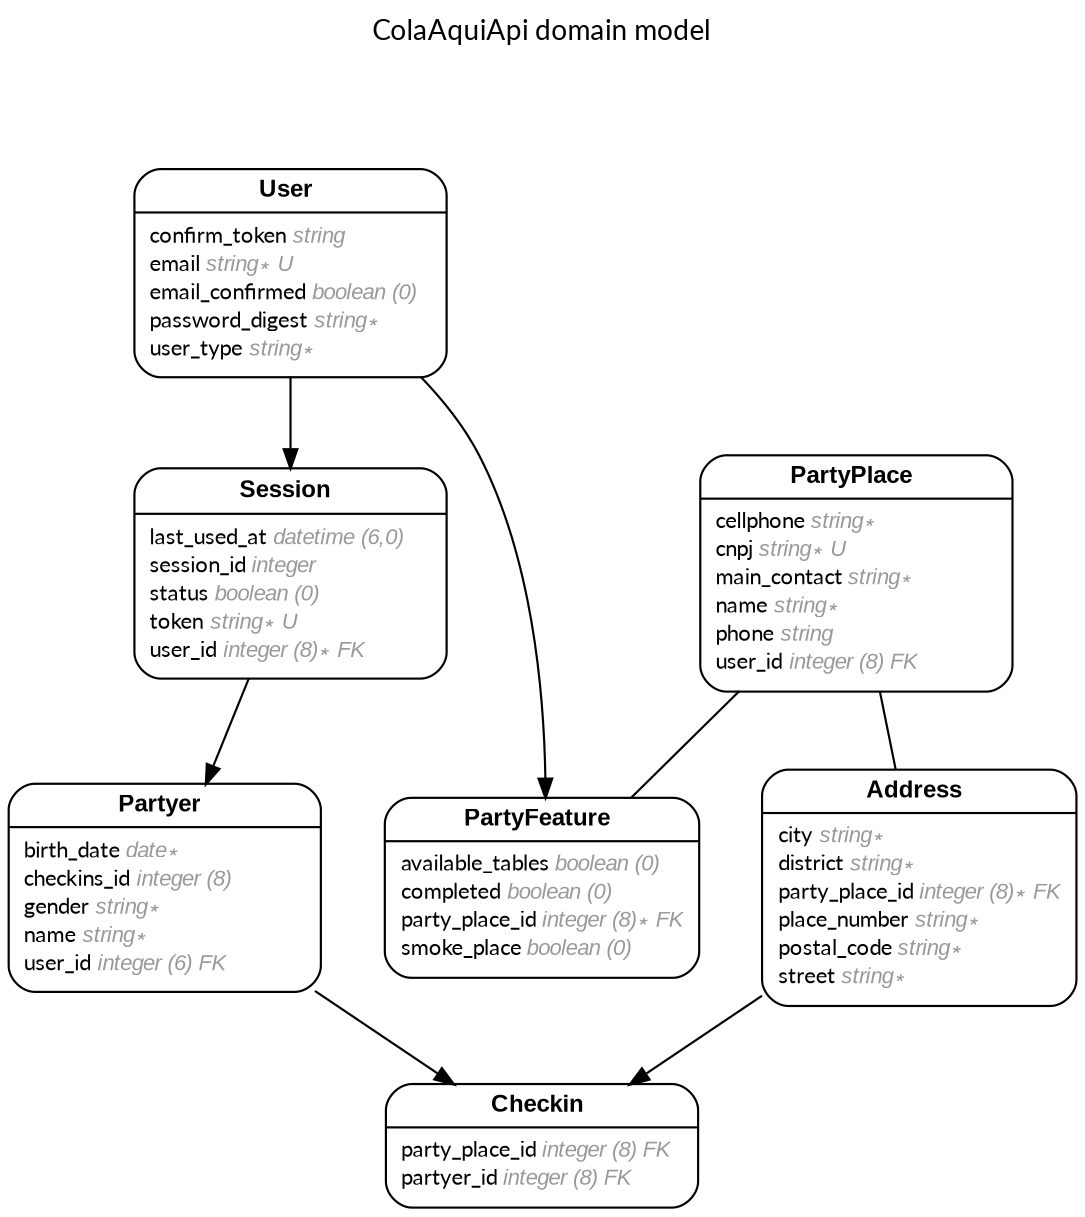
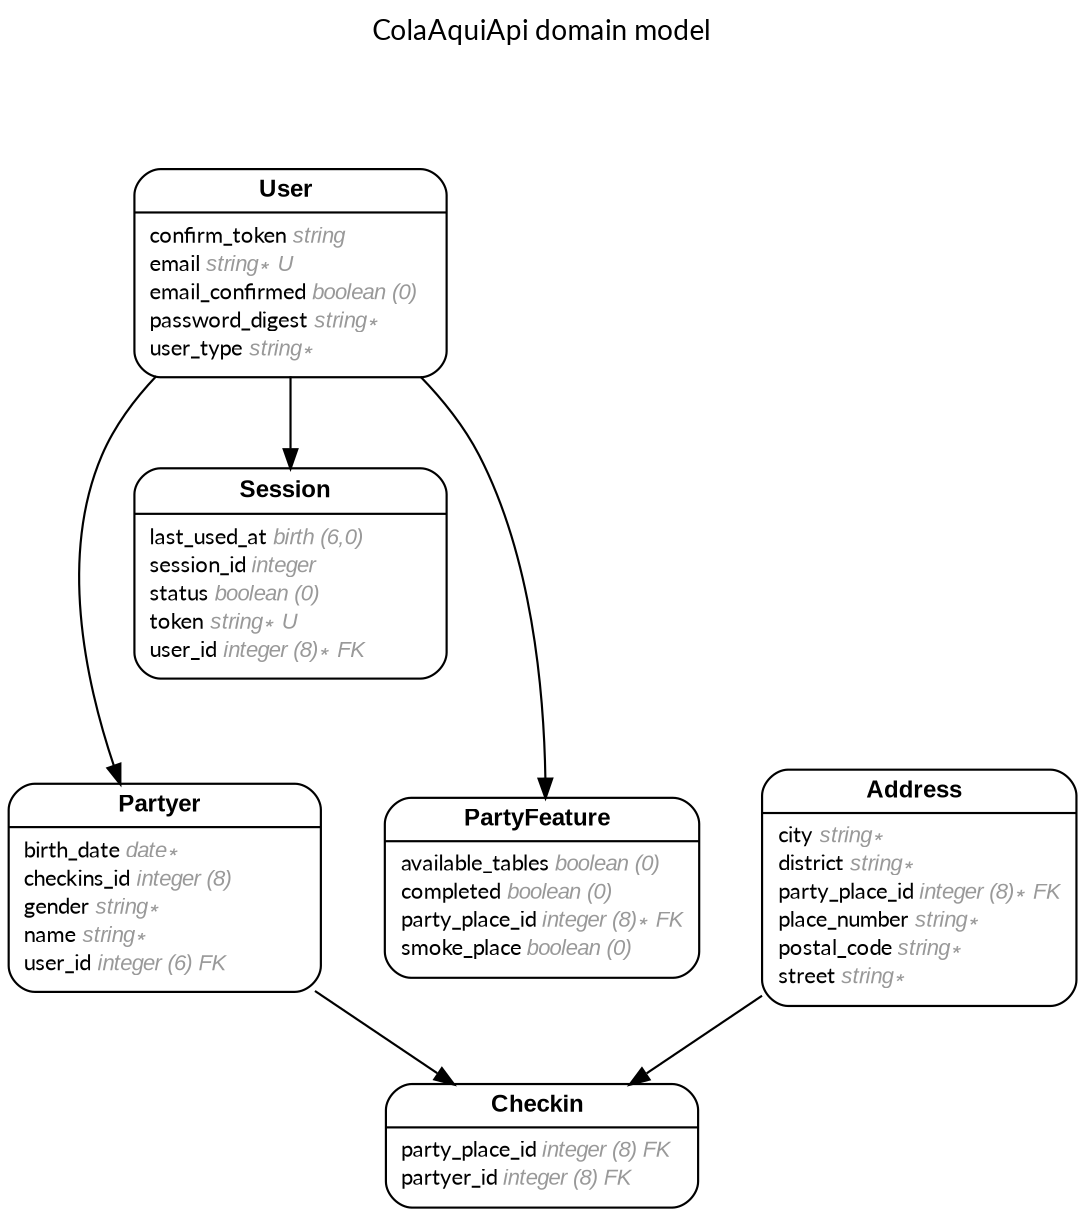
node "Session": text "datetime (6,0)" -> "birth (6,0)"
node "PartyPlace": removed
edge "Session" -- "Partyer": now "User" -- "Partyer"
